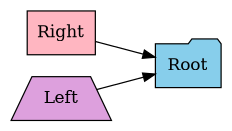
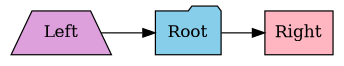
edge "Right" -> "Root": reversed
